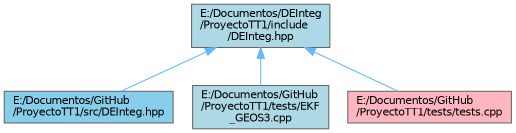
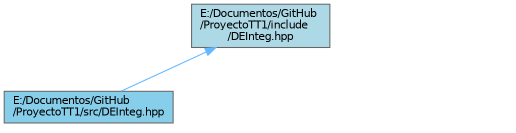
node "E:/Documentos/DEInteg /ProyectoTT1/include /DEInteg.hpp": label "E:/Documentos/DEInteg /ProyectoTT1/include /DEInteg.hpp" -> "E:/Documentos/GitHub /ProyectoTT1/include /DEInteg.hpp"
node "E:/Documentos/GitHub /ProyectoTT1/tests/EKF _GEOS3.cpp": removed
node "E:/Documentos/GitHub /ProyectoTT1/tests/tests.cpp": removed
